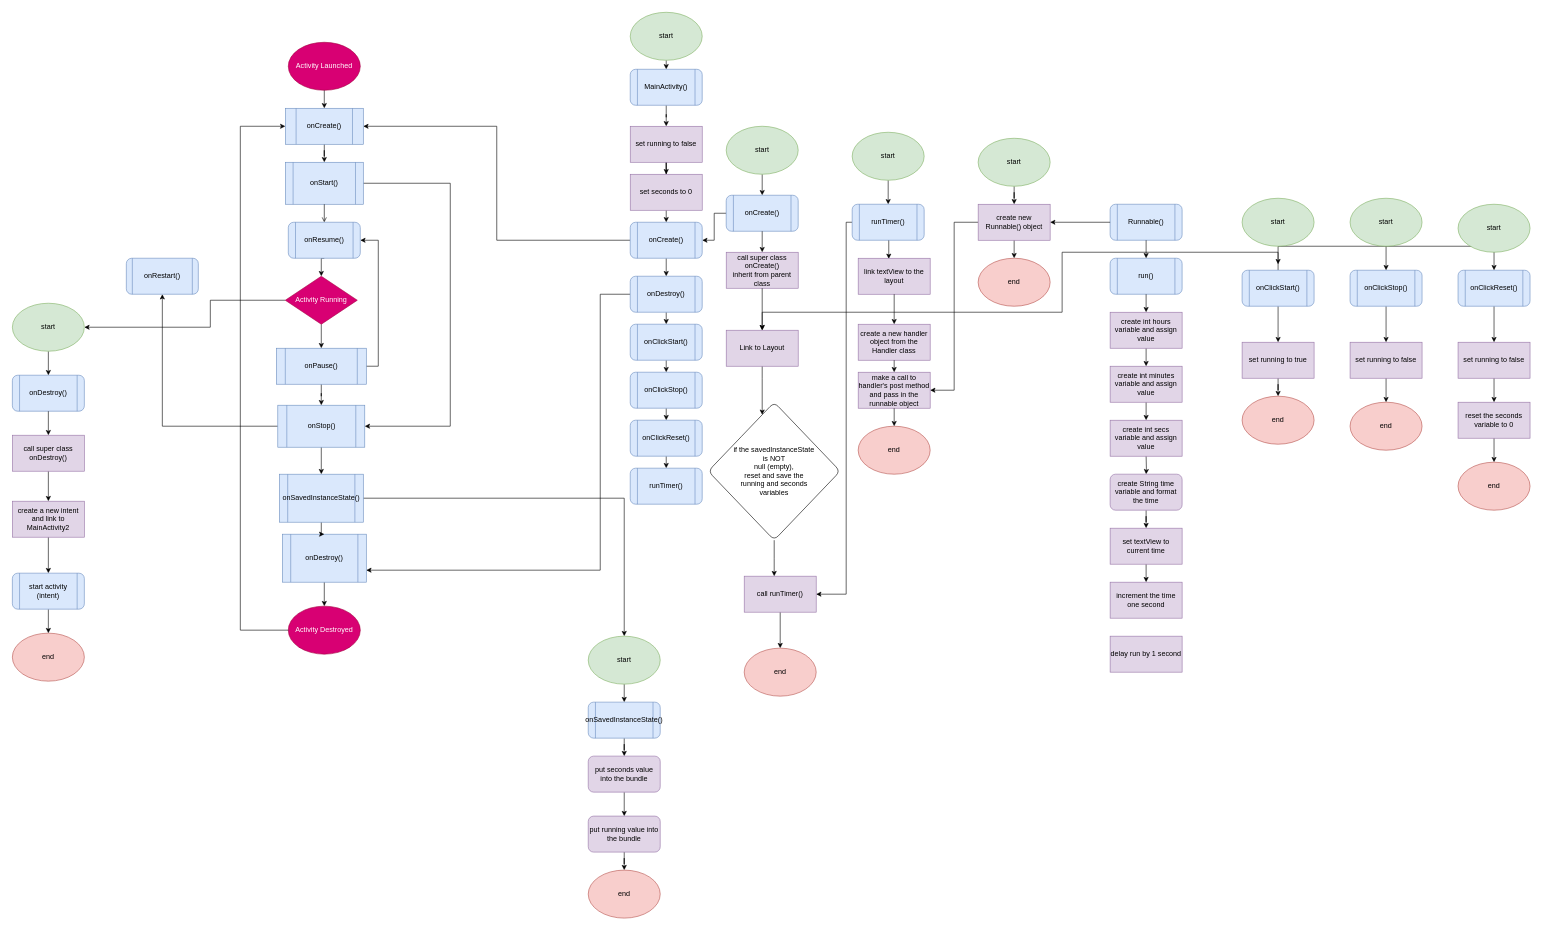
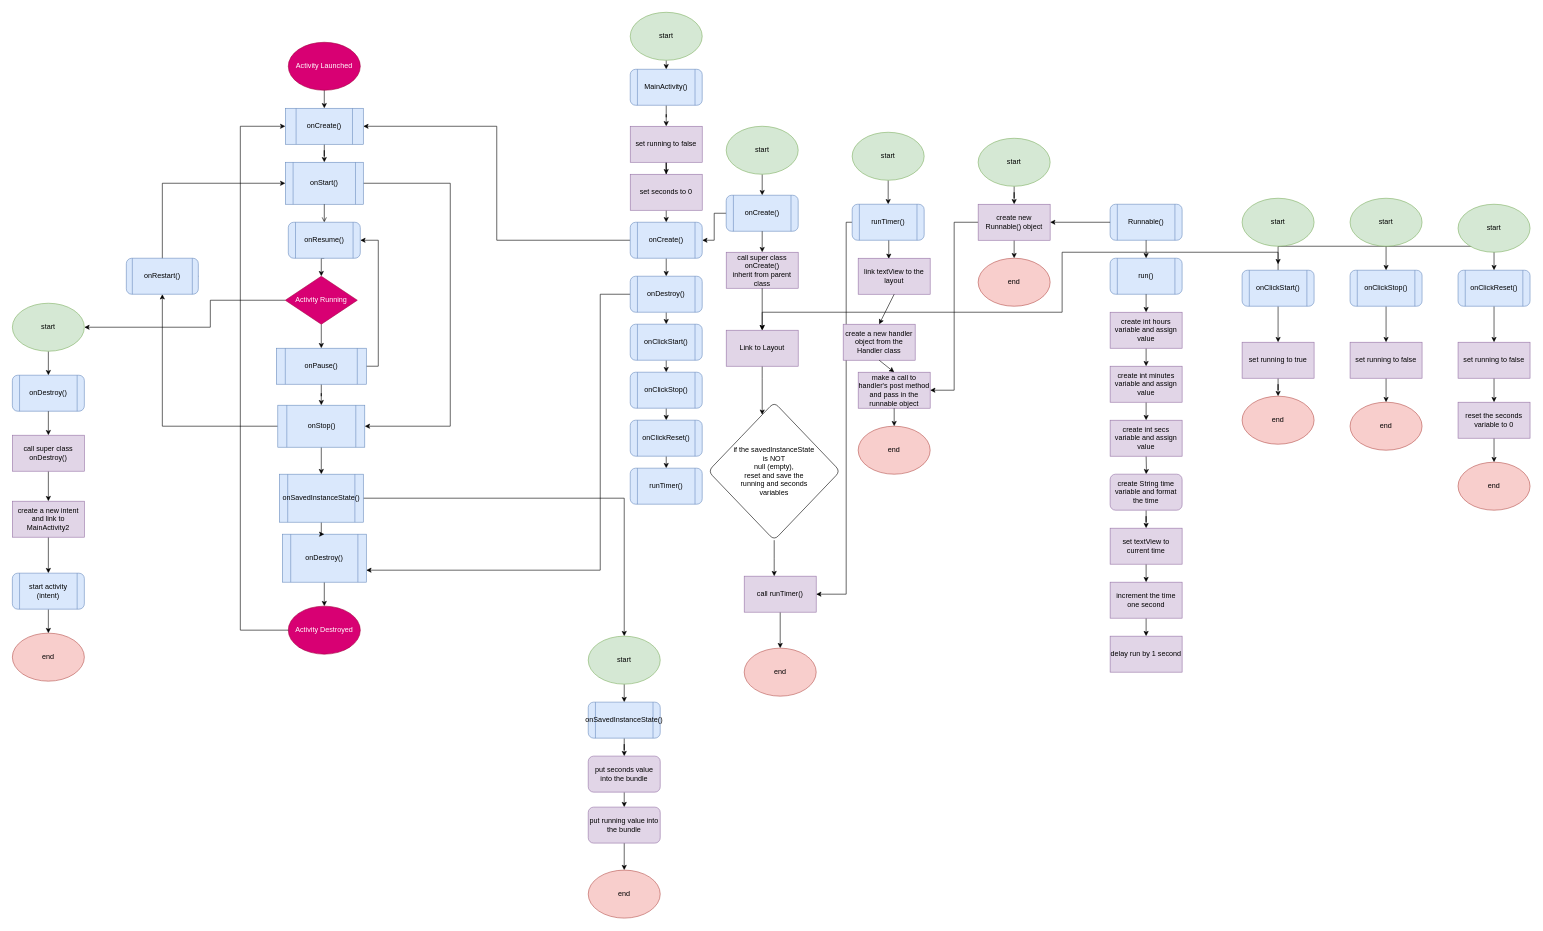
edge "onRestart()" -> "onStart()": added
node "create a new handler object from the Handler class": moved (894, 342) -> (879, 342)
edge "increment the time one second" -> "delay run by 1 second": added
node "put running value into the bundle": moved (624, 834) -> (624, 825)
